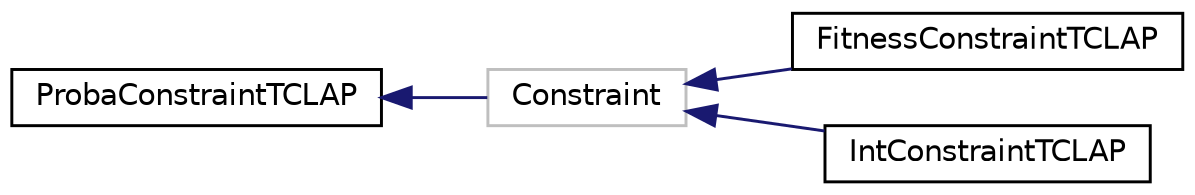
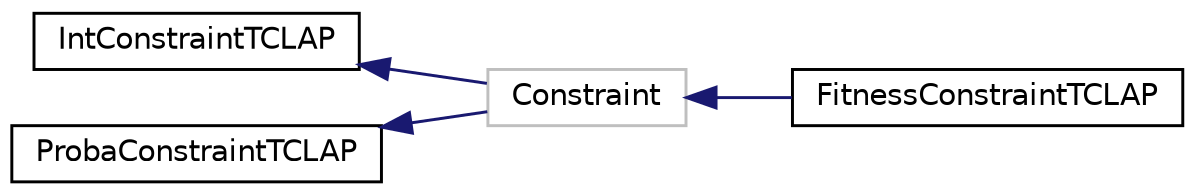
edge "IntConstraintTCLAP" -> "Constraint": reversed
